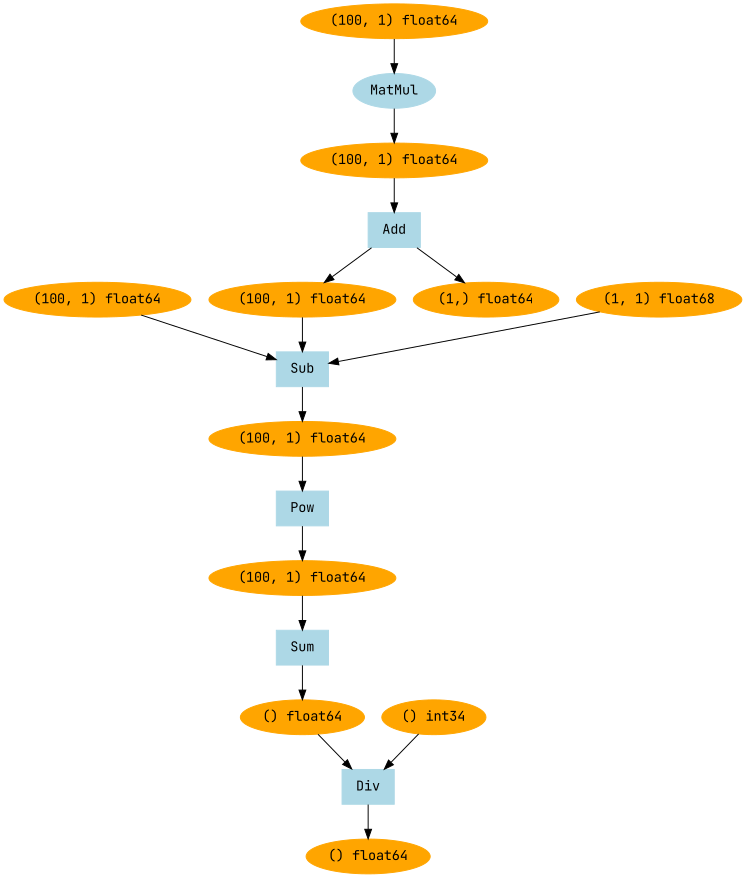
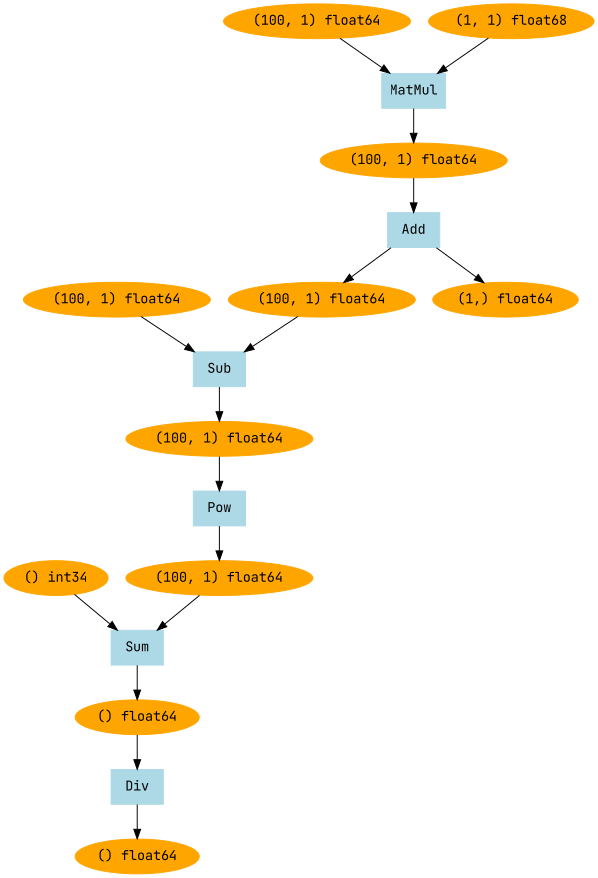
node "MatMul": shape ellipse -> box
edge "(1, 1) float68" -> "Sub": now "(1, 1) float68" -> "MatMul"
edge "() int34" -> "Div": now "() int34" -> "Sum"
